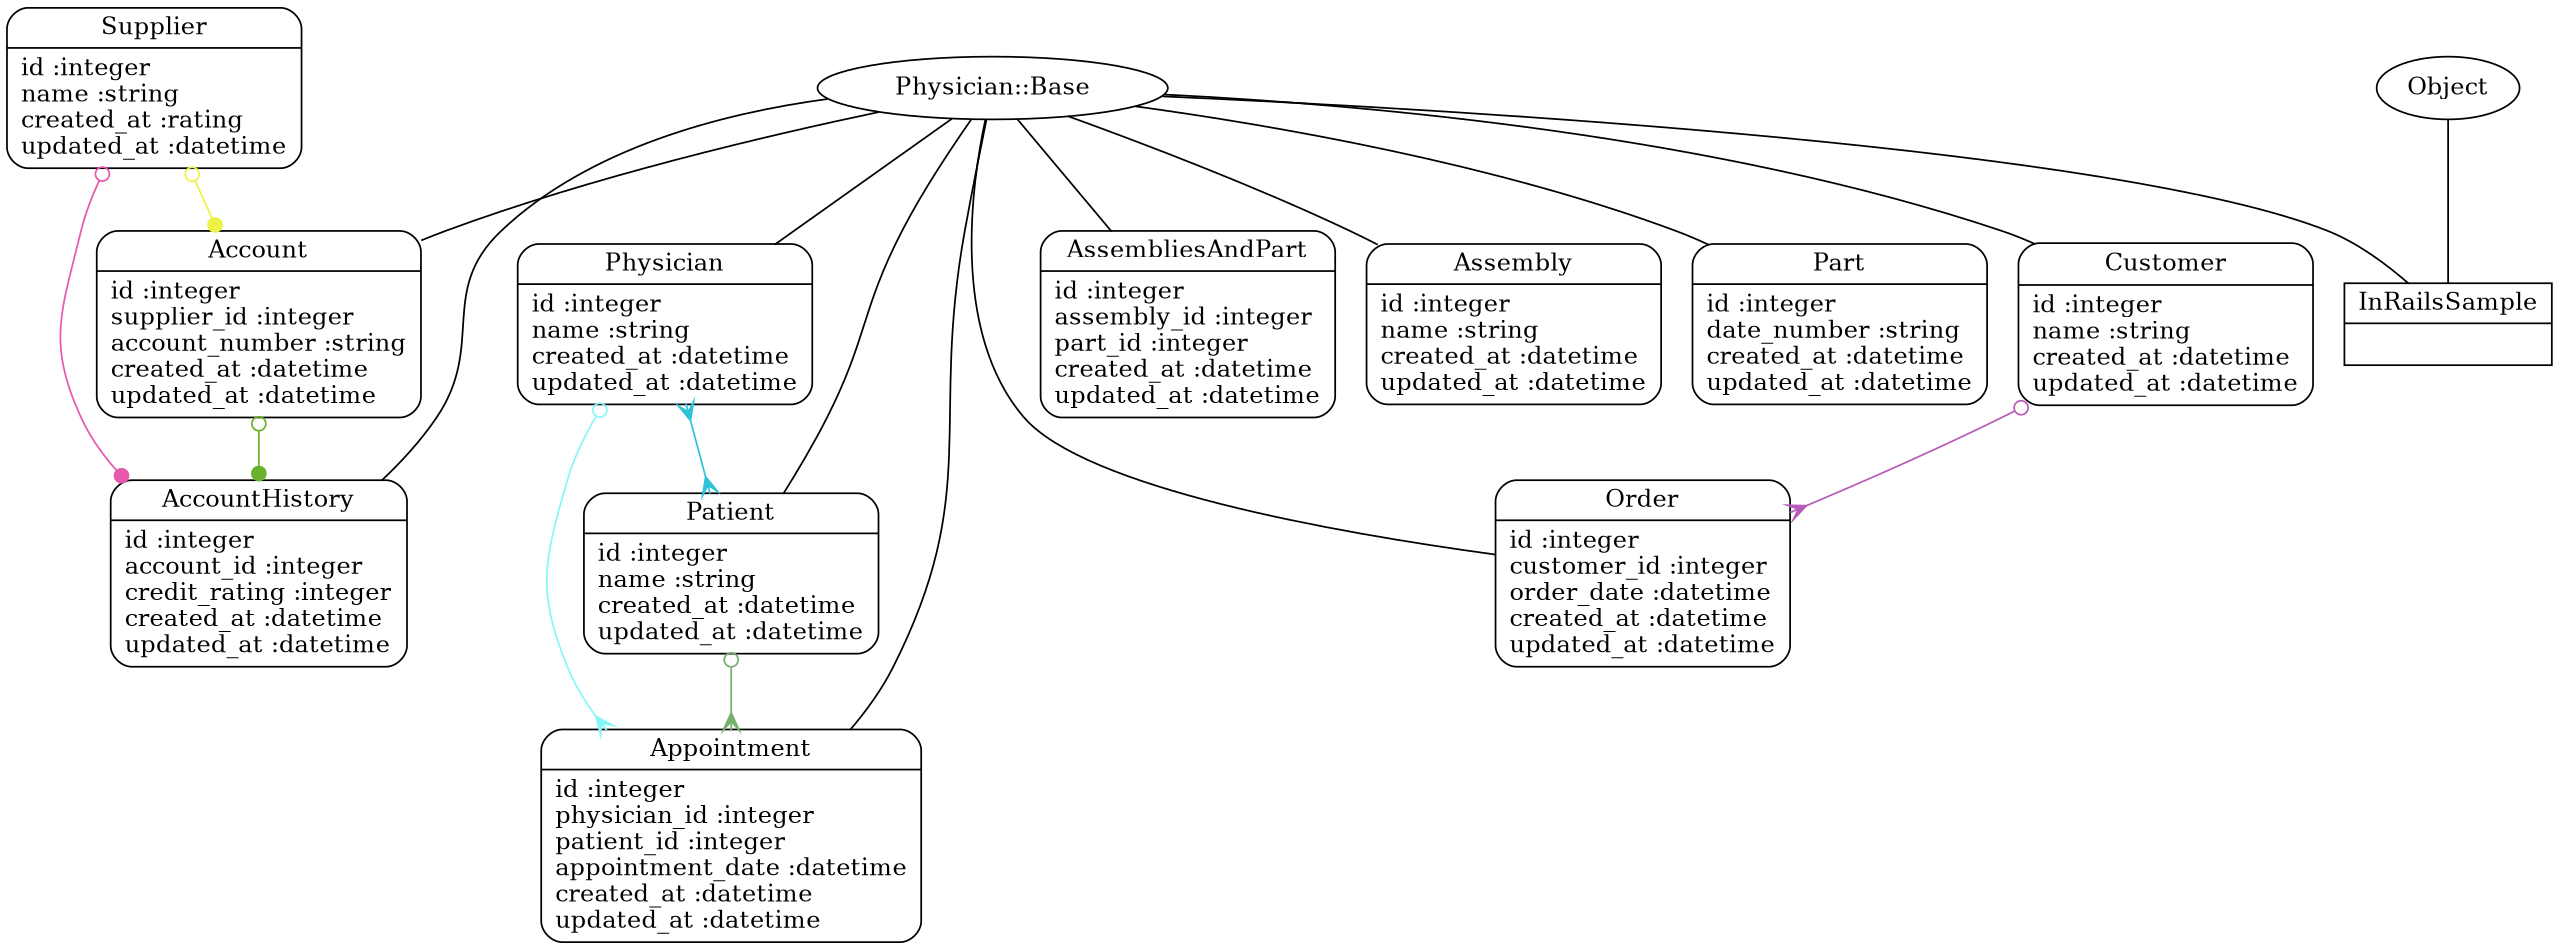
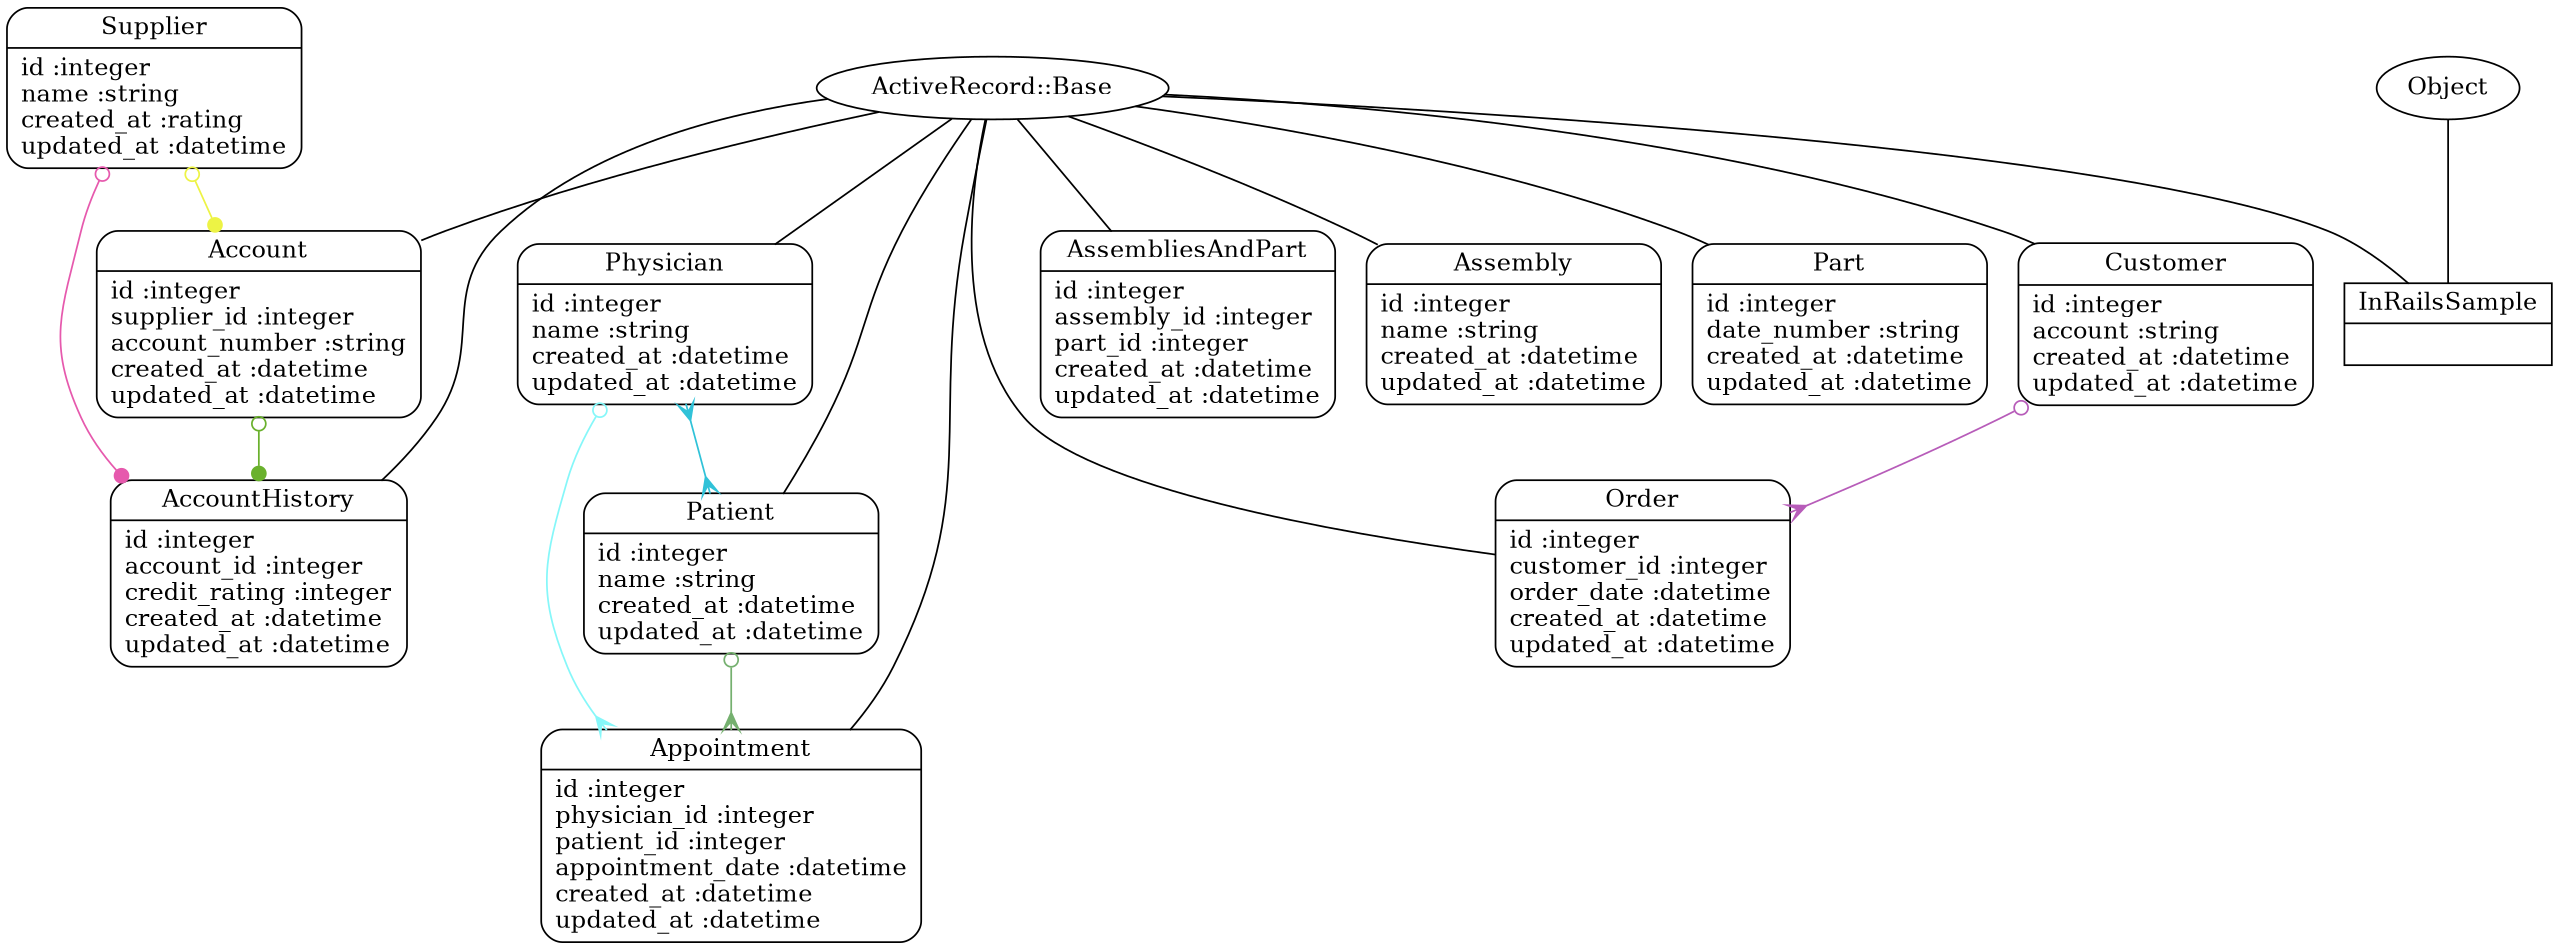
node "Physician::Base": label "Physician::Base" -> "ActiveRecord::Base"
node "Customer": text "name :string" -> "account :string"
